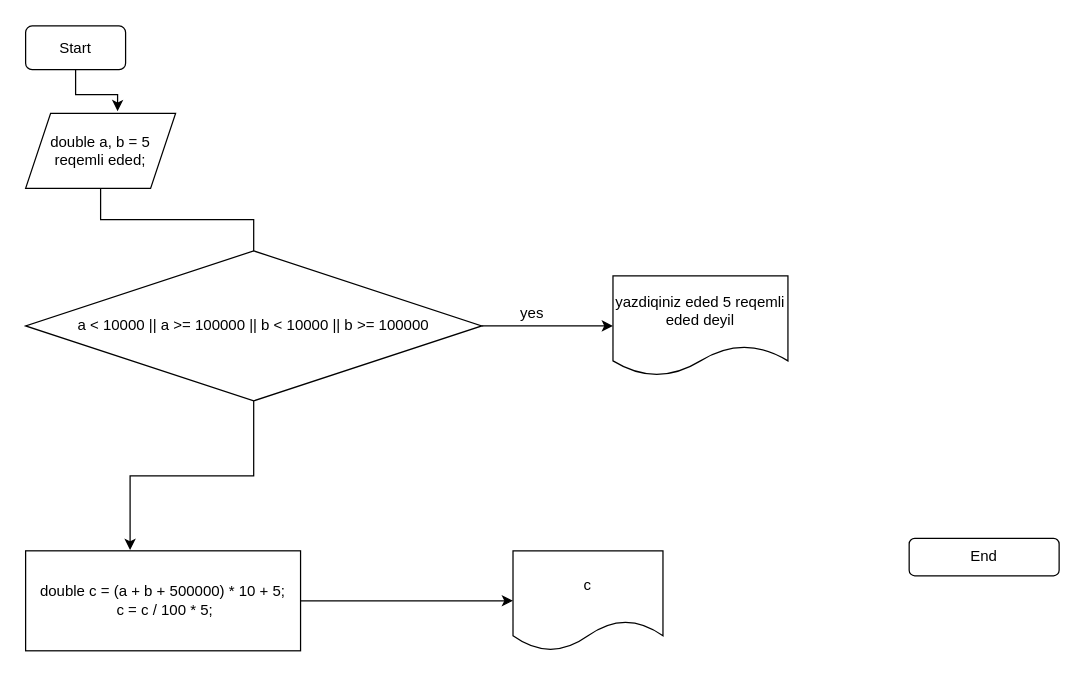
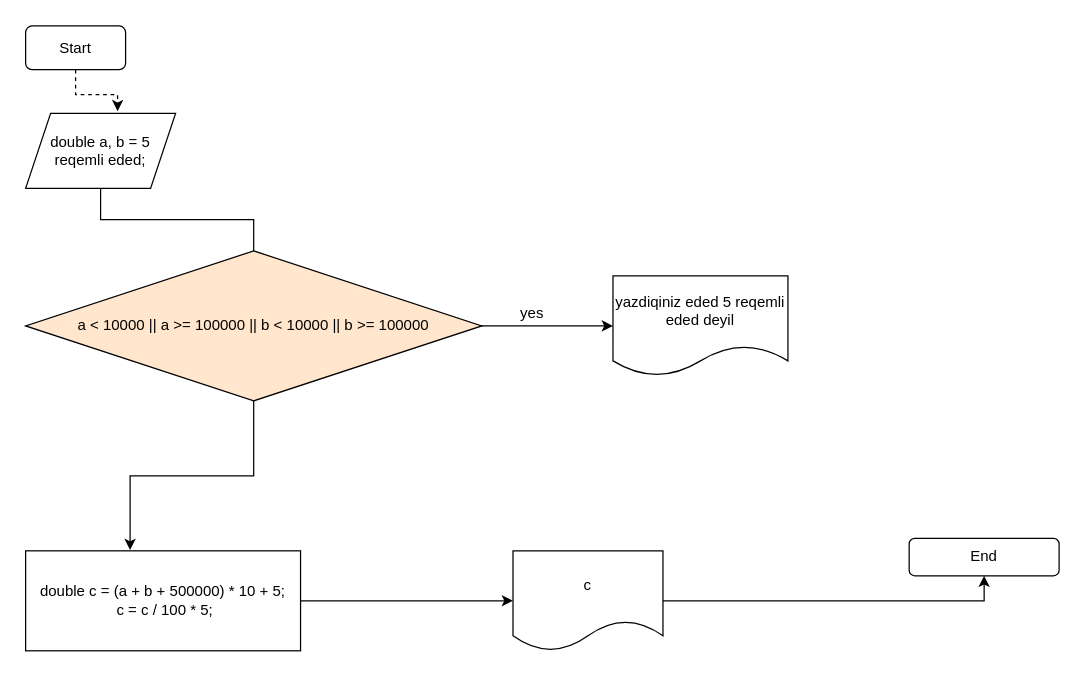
edge "Start" -> "double a, b = 5 reqemli eded;": style solid -> dashed
node "a = 100000 || b = 100000": fillcolor #ffffff -> #ffe6cc
edge "c" -> "End": added
